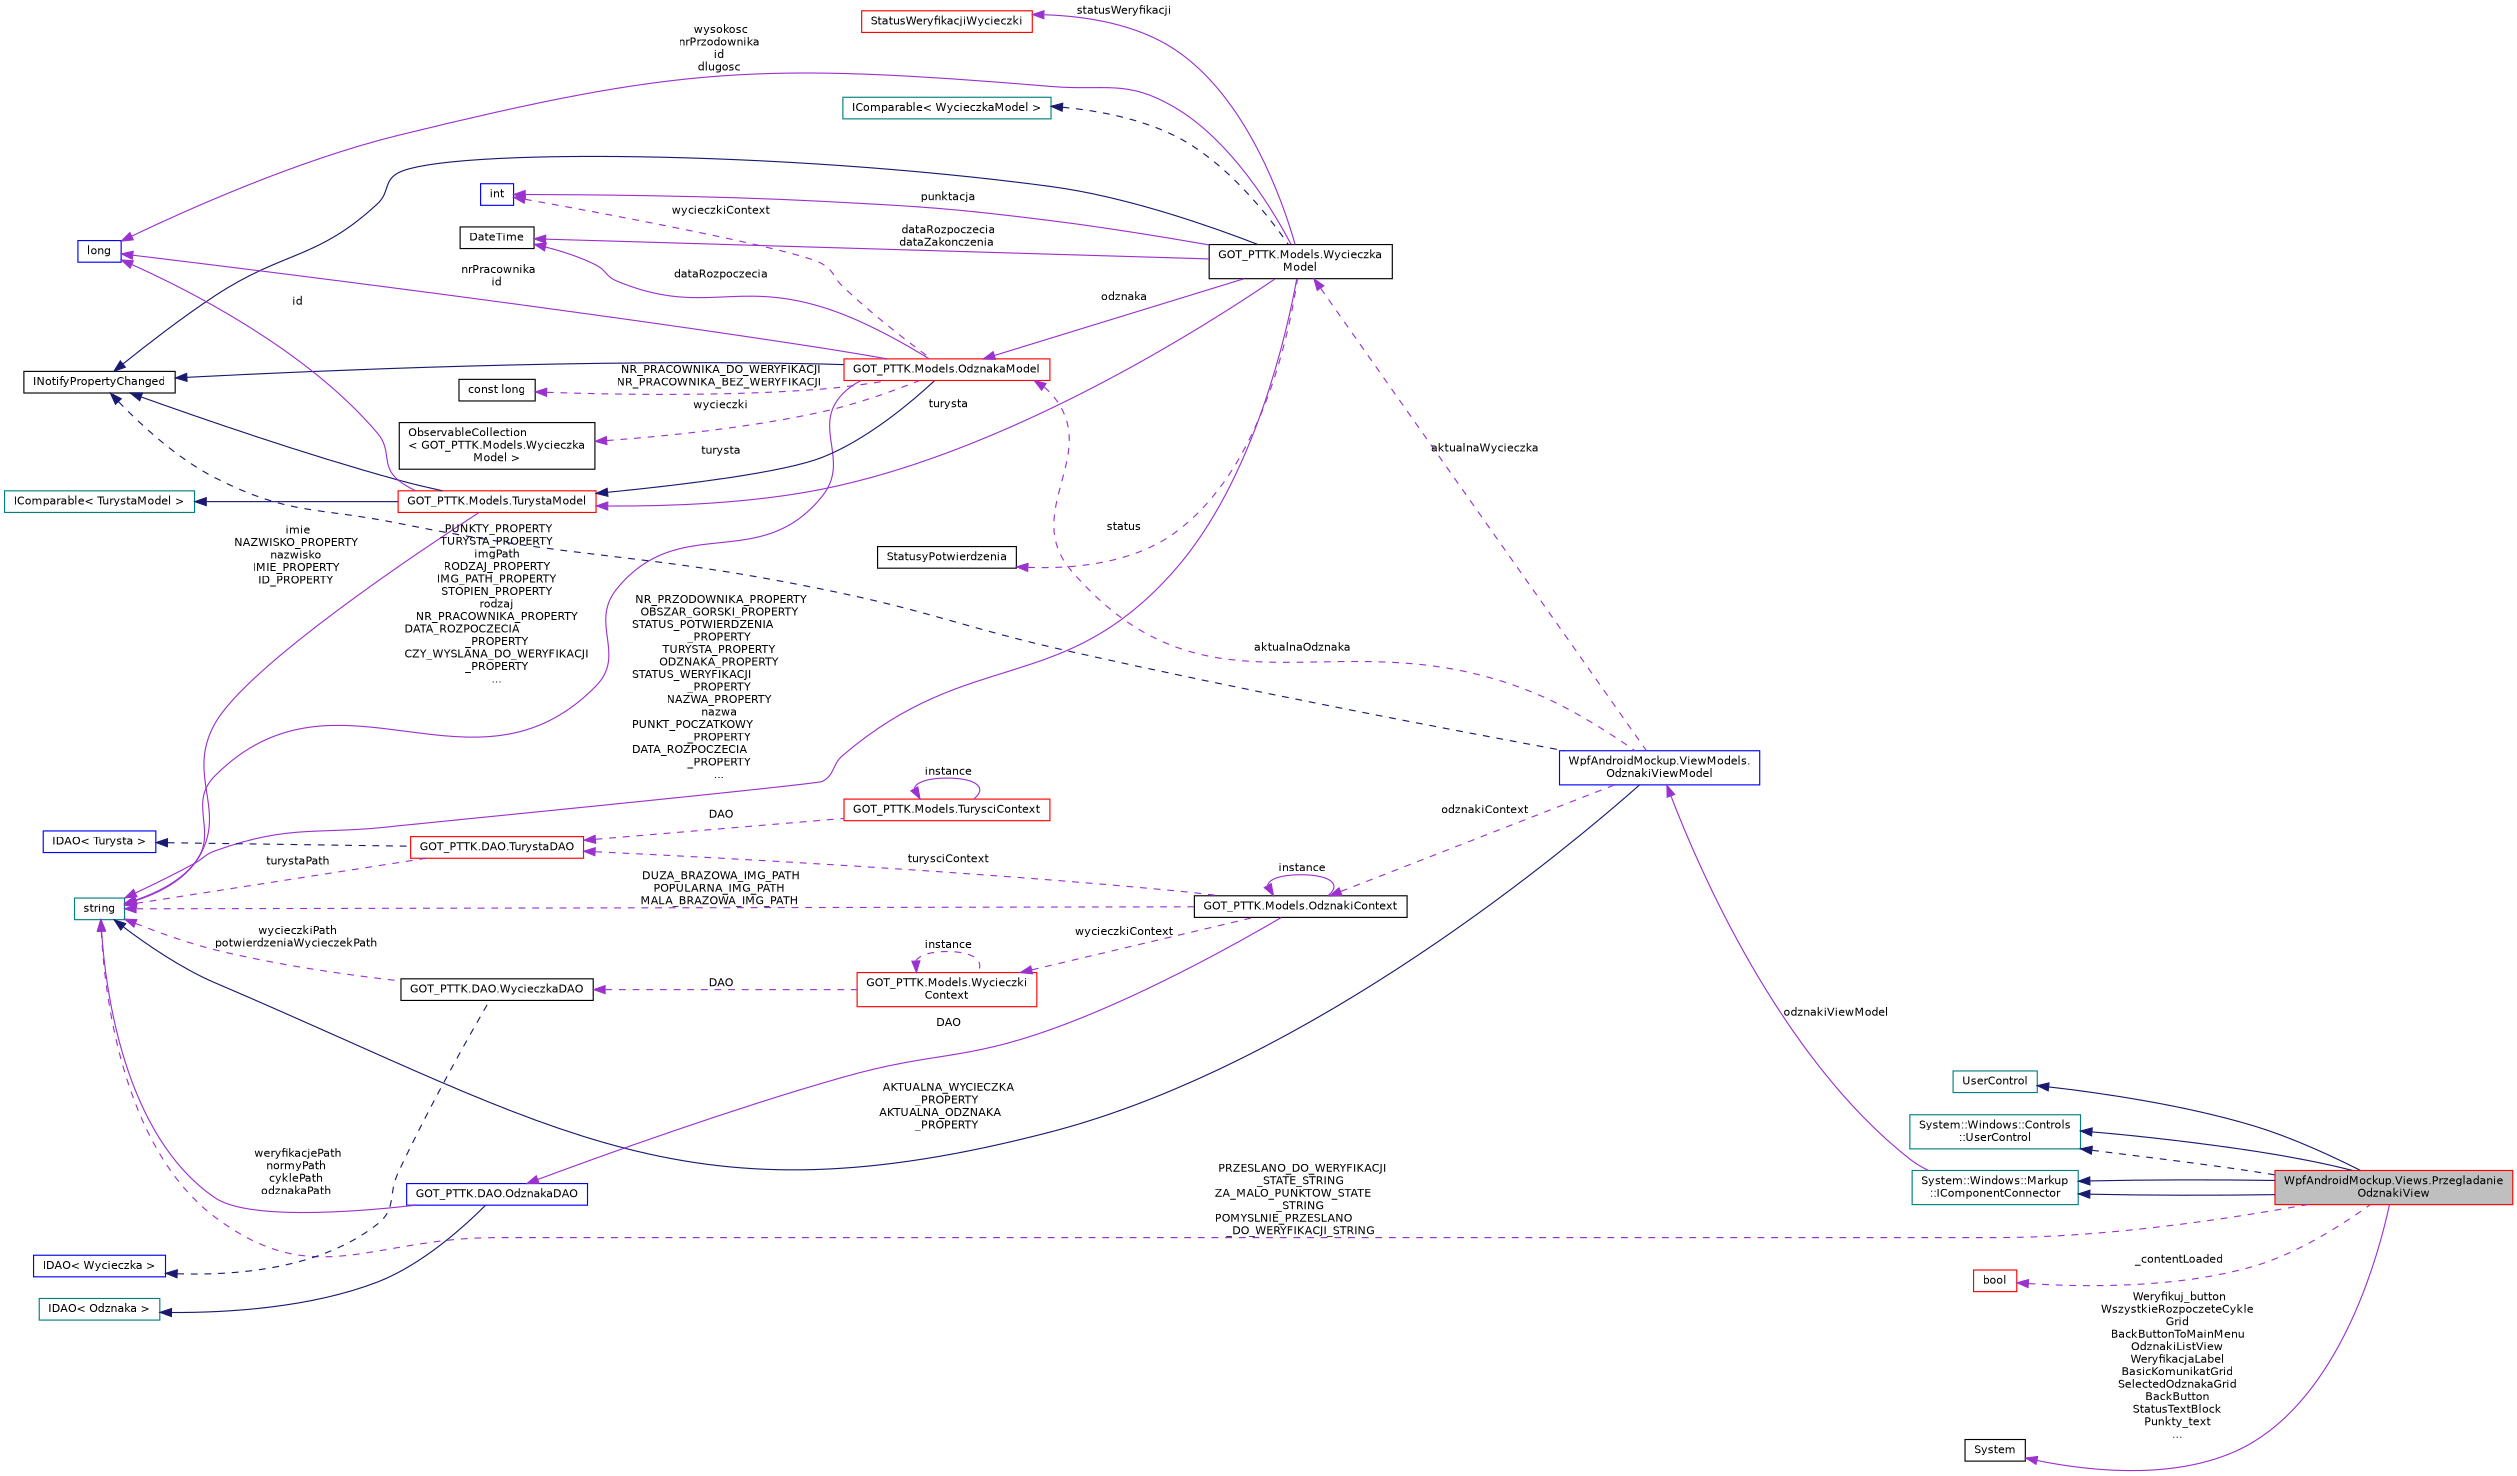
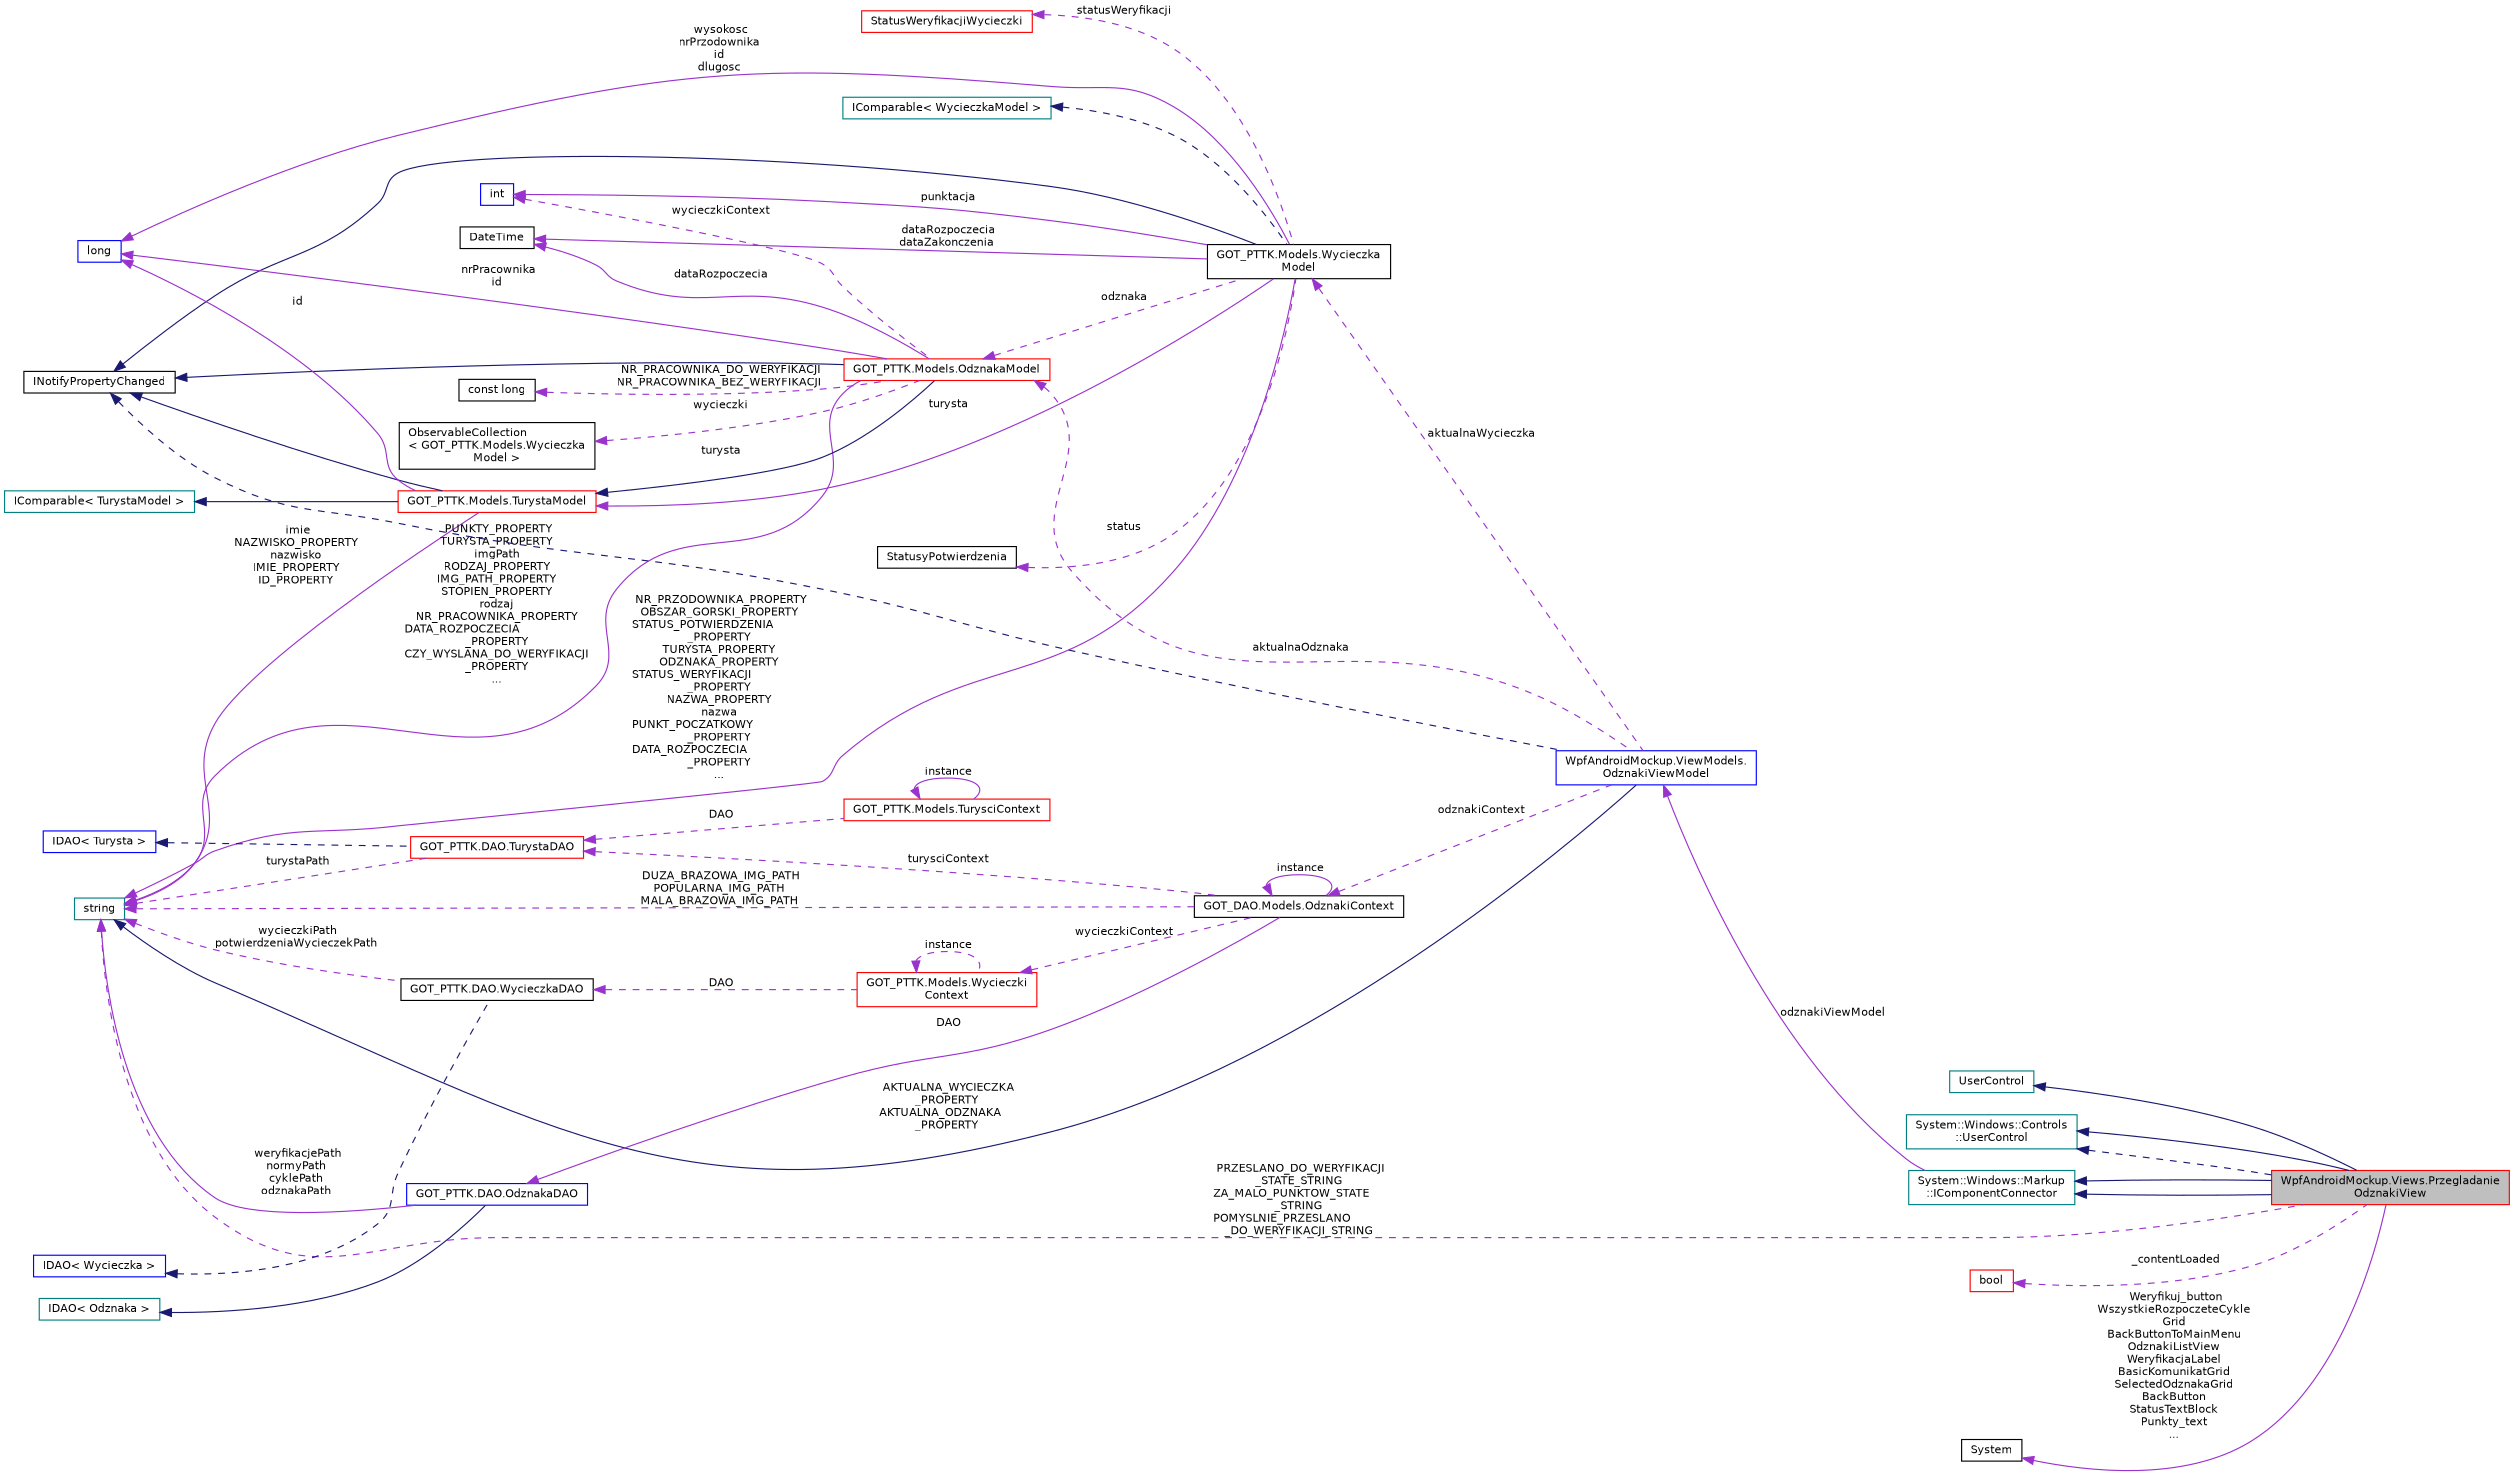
edge "GOT_PTTK.Models.Wycieczka Model" -> "StatusWeryfikacjiWycieczki": style solid -> dashed
edge "GOT_PTTK.Models.Wycieczka Model" -> "GOT_PTTK.Models.OdznakaModel": style solid -> dashed
node "GOT_PTTK.Models.OdznakiContext": label "GOT_PTTK.Models.OdznakiContext" -> "GOT_DAO.Models.OdznakiContext"
